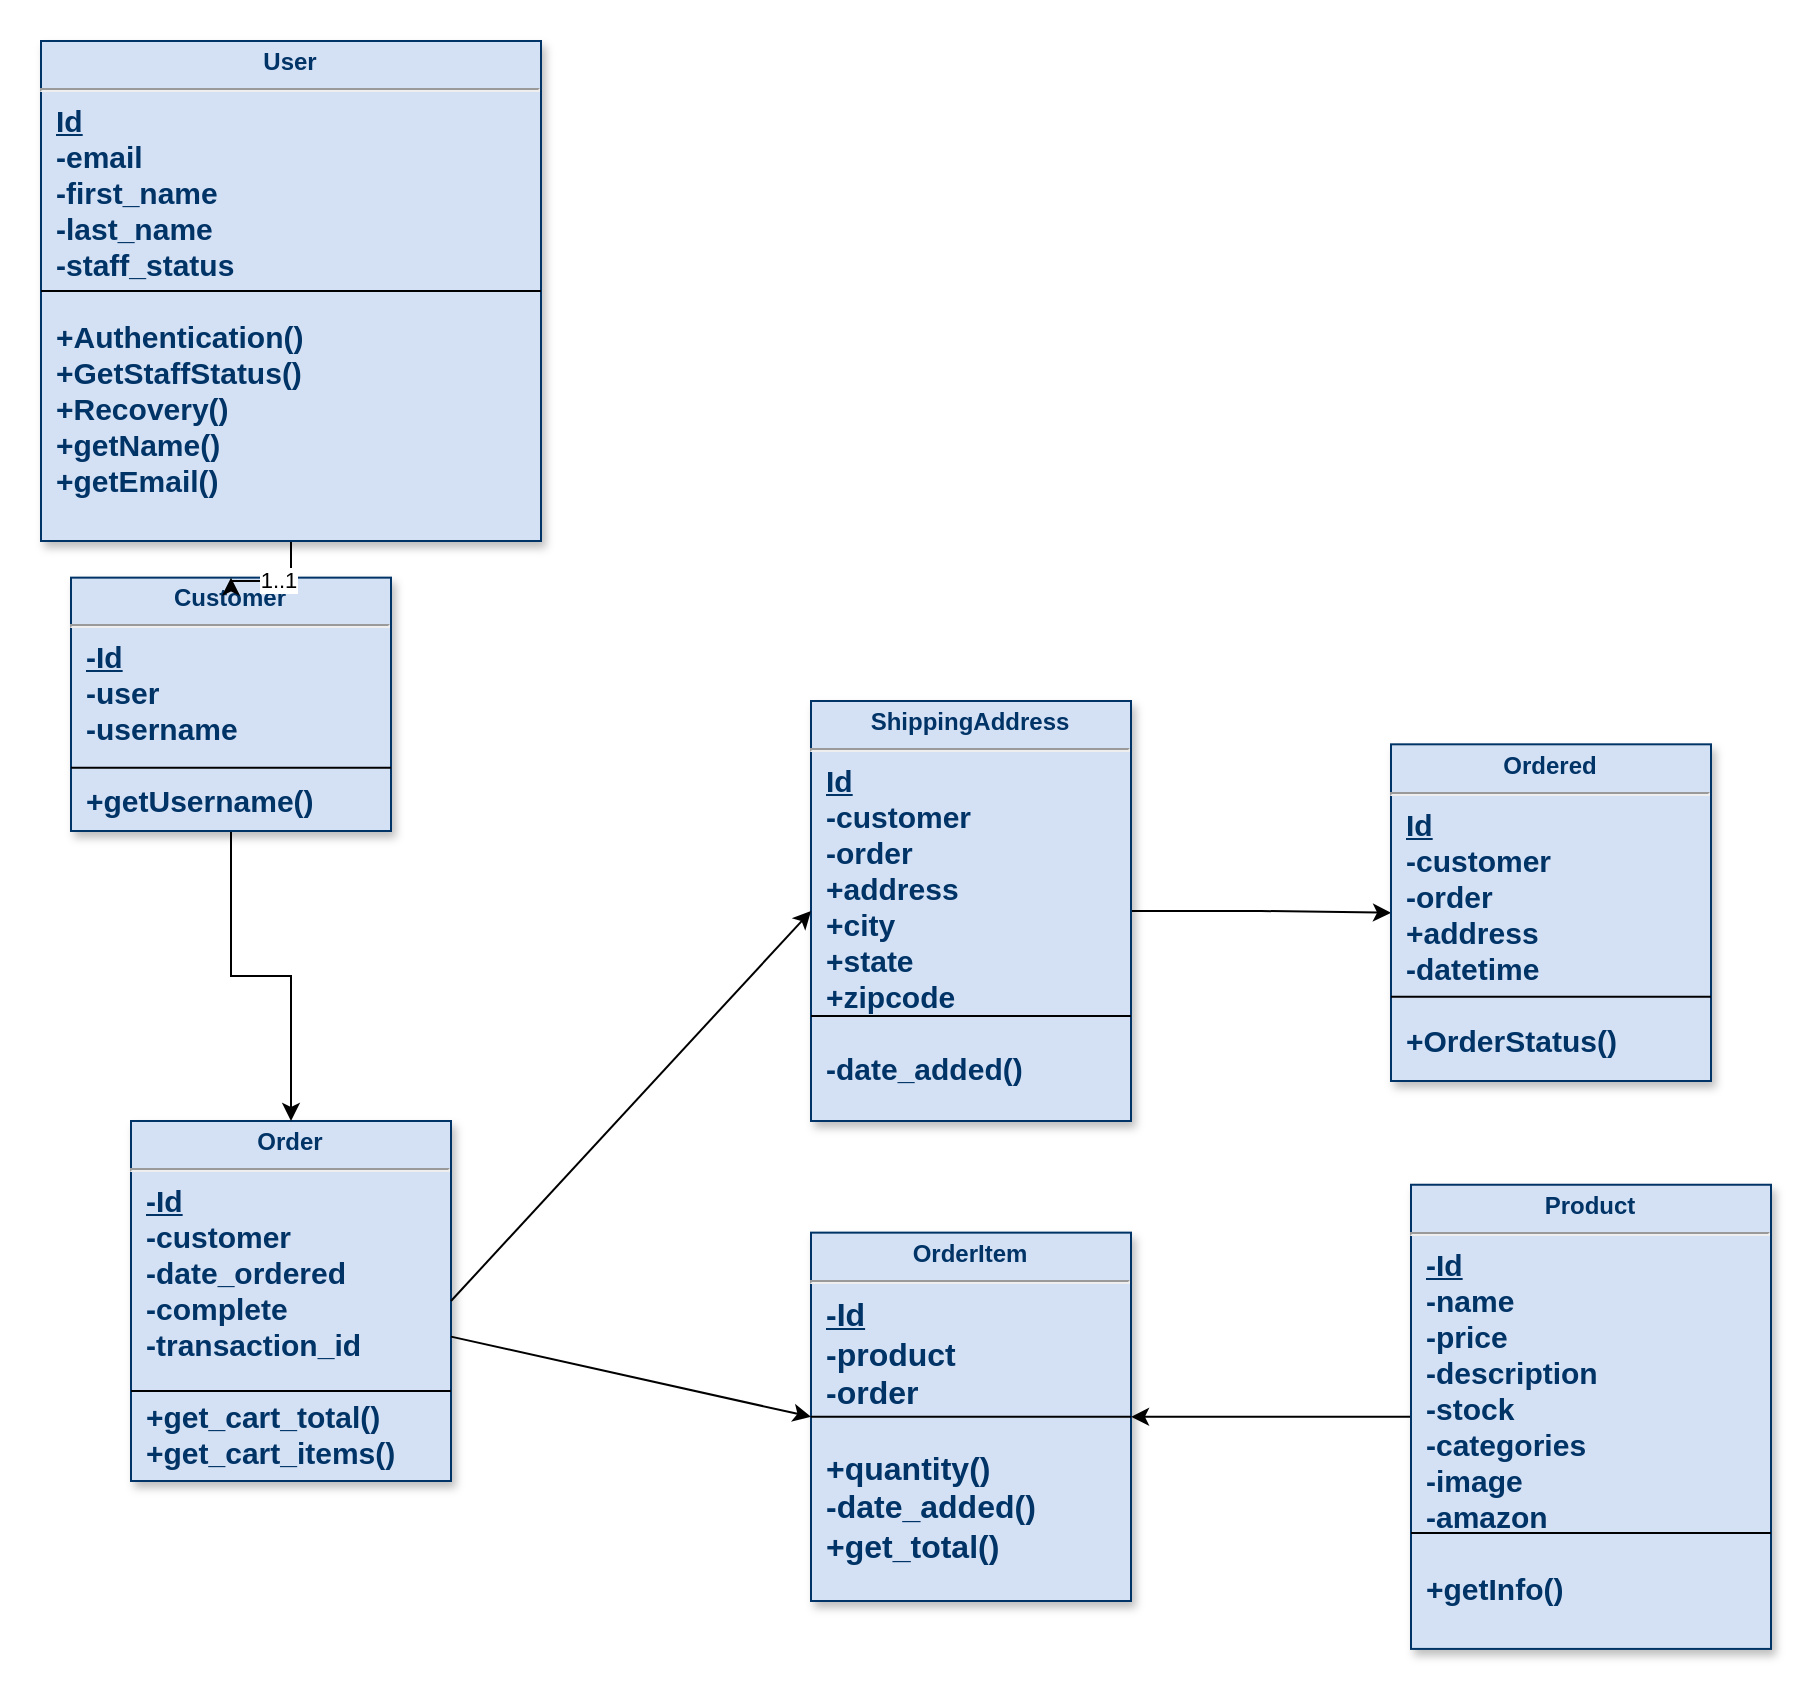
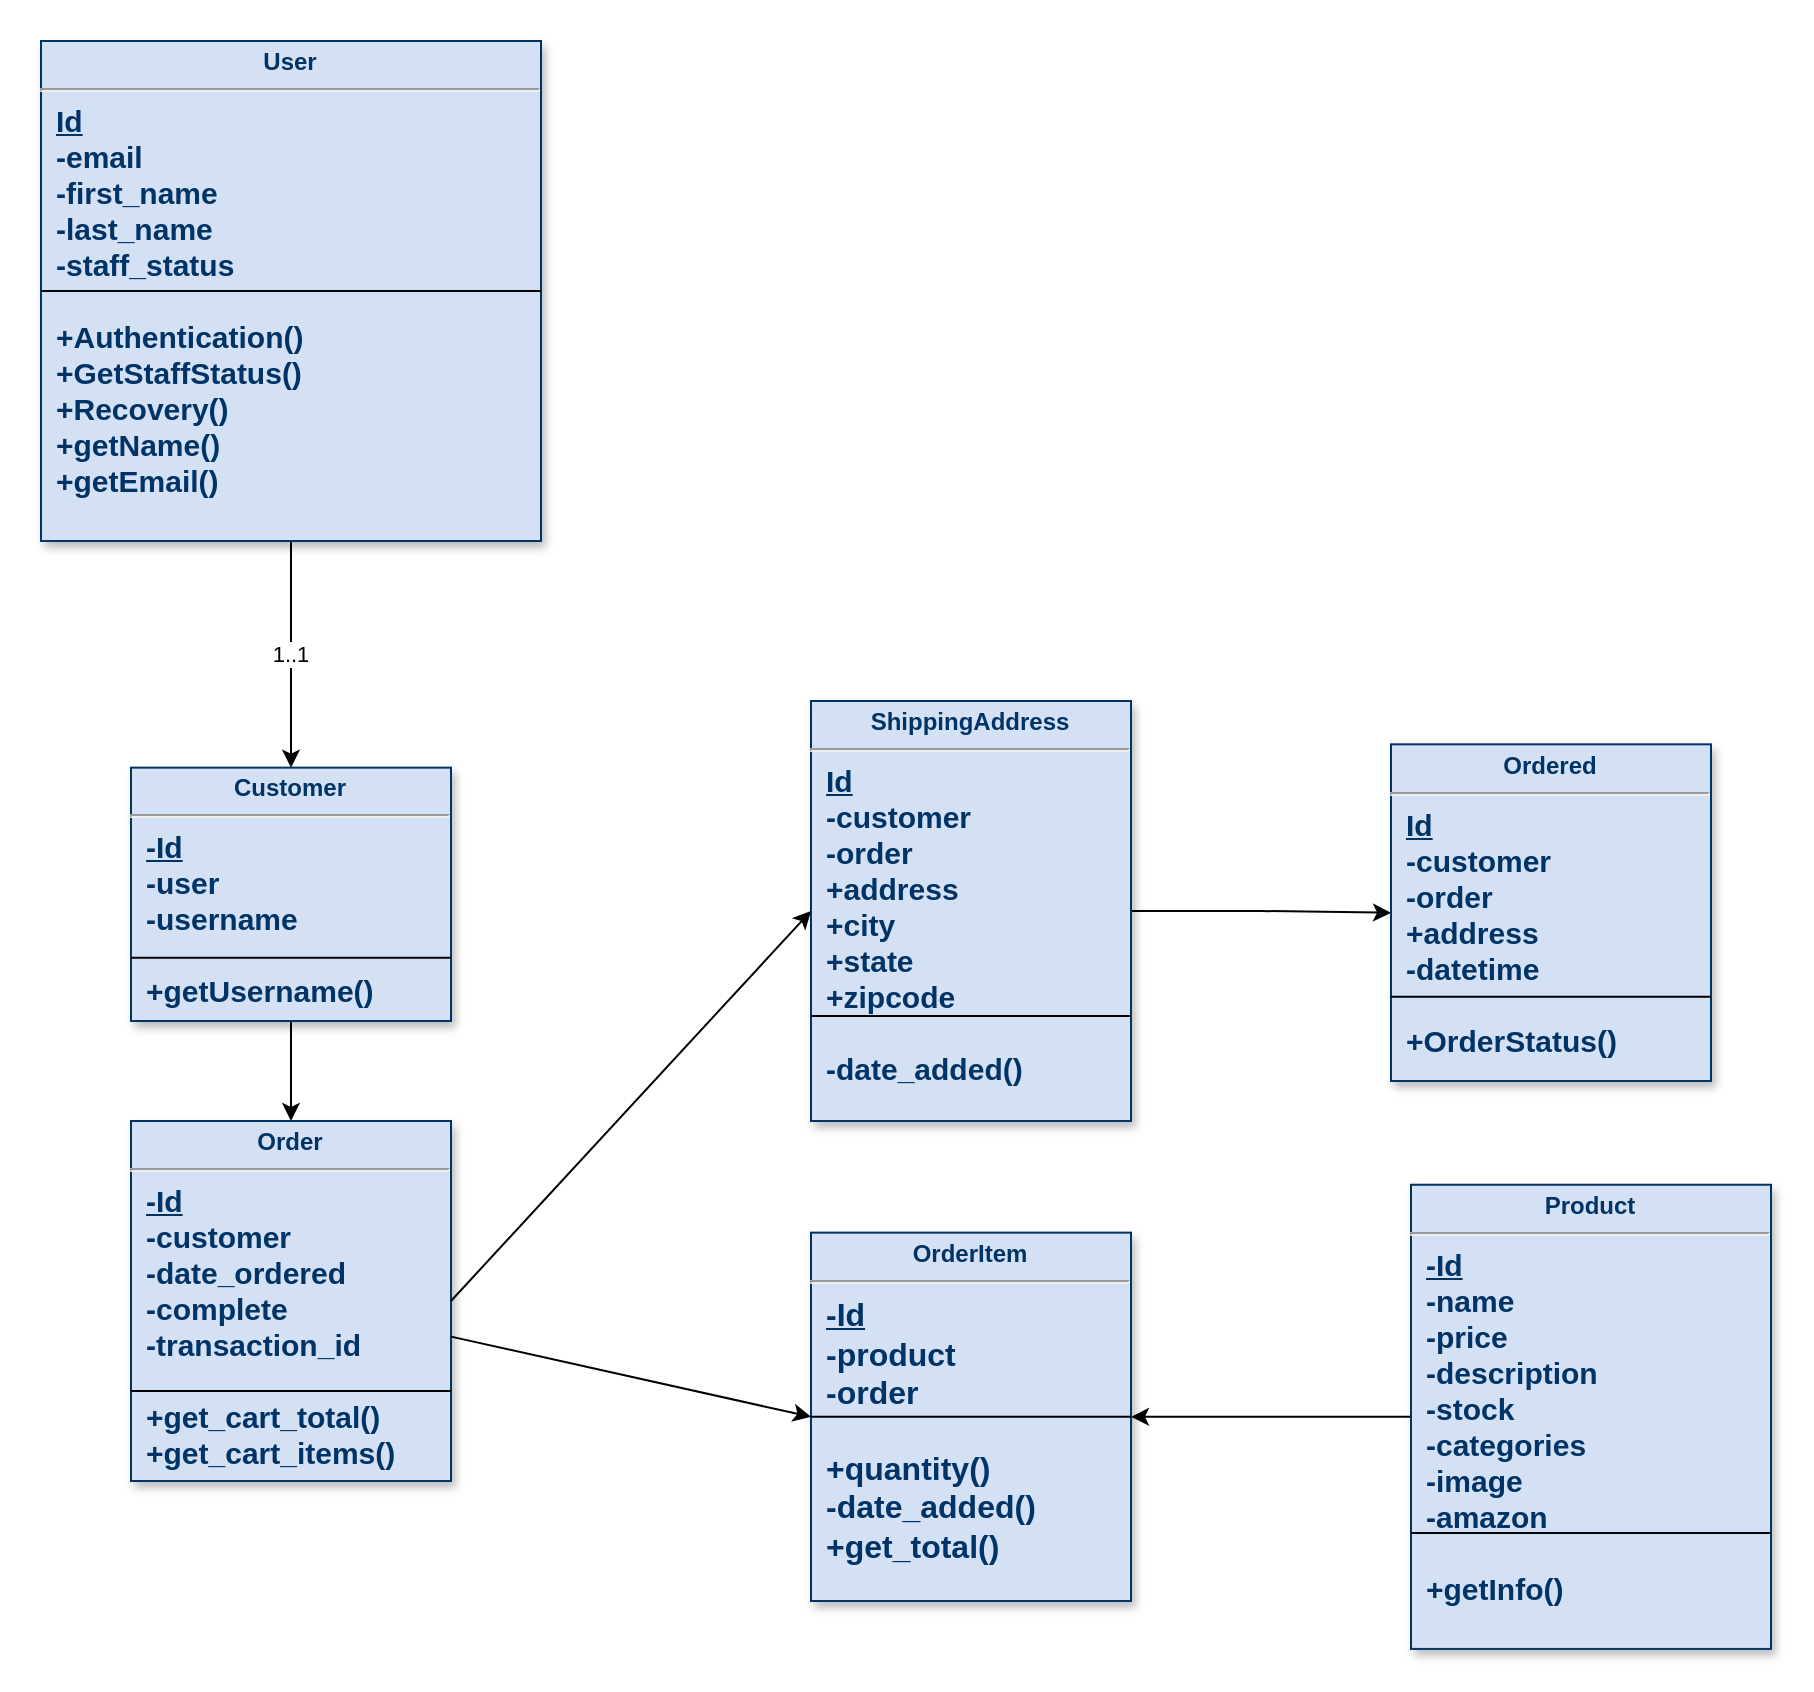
node "Customer -Id -user -username +getUsername()": moved (231, 704) -> (291, 894)
